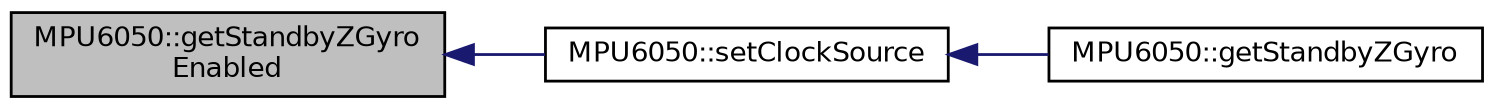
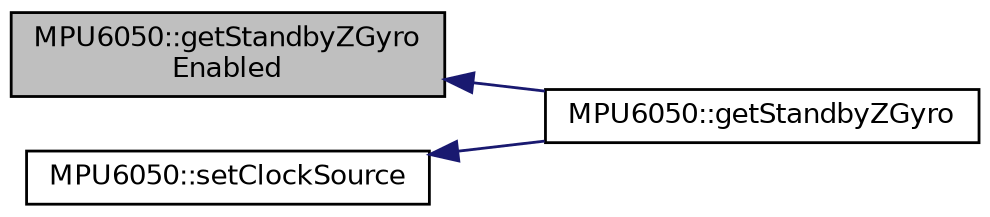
edge "MPU6050::setClockSource" -> "MPU6050::getStandbyZGyro Enabled": now "MPU6050::getStandbyZGyro" -> "MPU6050::getStandbyZGyro Enabled"
